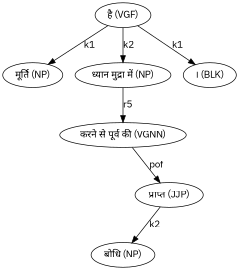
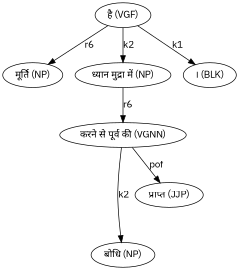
edge "है (VGF)" -> "मूर्ति (NP)": label "k1" -> "r6"
edge "ध्‍यान मुद्रा में (NP)" -> "करने से पूर्व की (VGNN)": label "r5" -> "r6"
edge "प्राप्‍त (JJP)" -> "बोधि (NP)": now "करने से पूर्व की (VGNN)" -> "बोधि (NP)"
